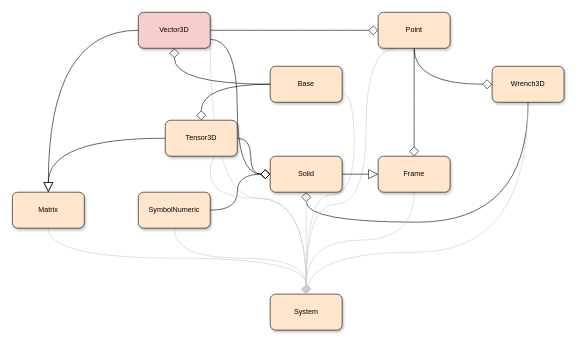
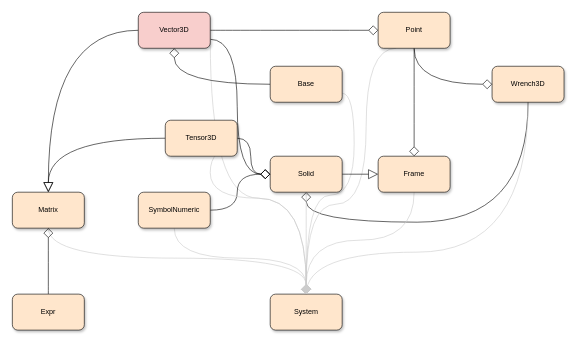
edge "Base" -> "Tensor3D": removed
edge "Expr" -> "Matrix": added
node "Expr": added
